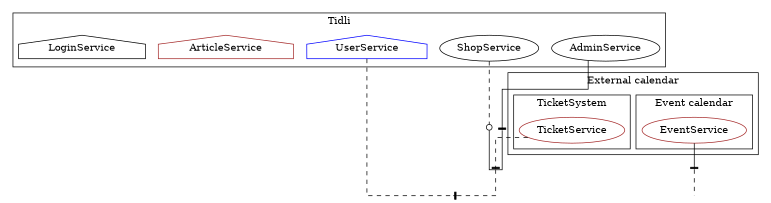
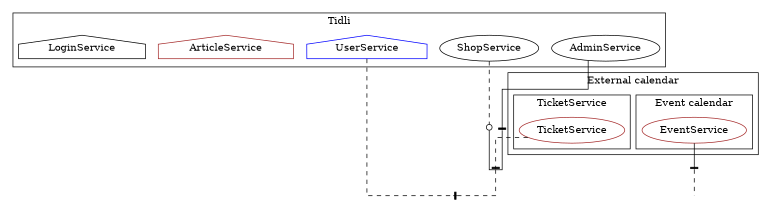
cluster "TicketSystem": label "TicketSystem" -> "TicketService"
